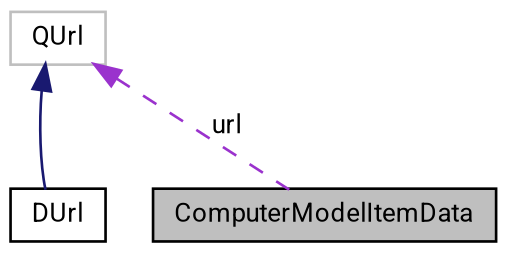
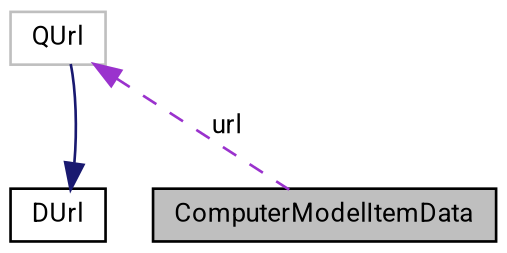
edge "DUrl" -> "QUrl": reversed
